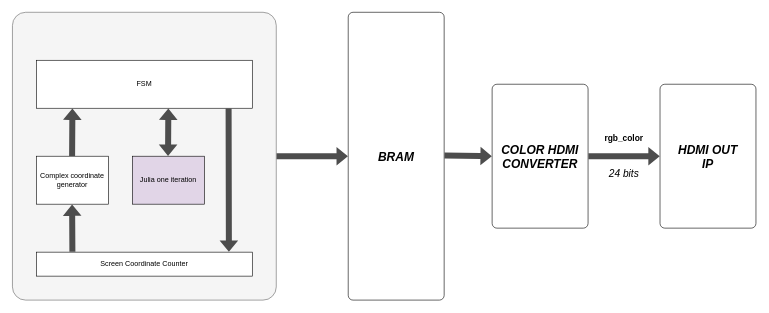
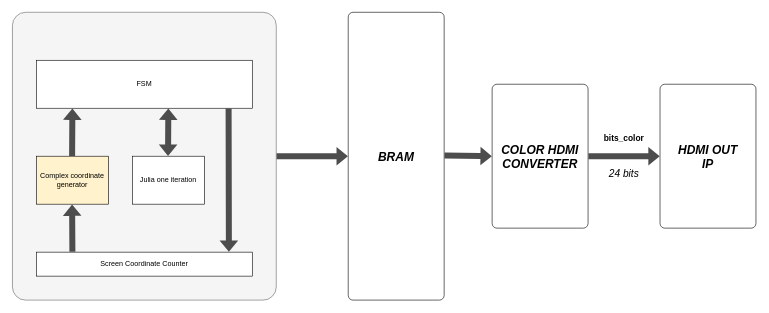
node "rgb_color": label "rgb_color" -> "bits_color"
node "Complex coordinate generator": fillcolor #ffffff -> #fff2cc
node "Julia one iteration": fillcolor #e1d5e7 -> #ffffff
